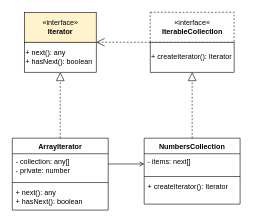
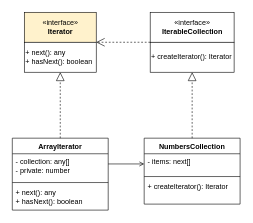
node "«interface» IterableCollection": style dashed -> solid
